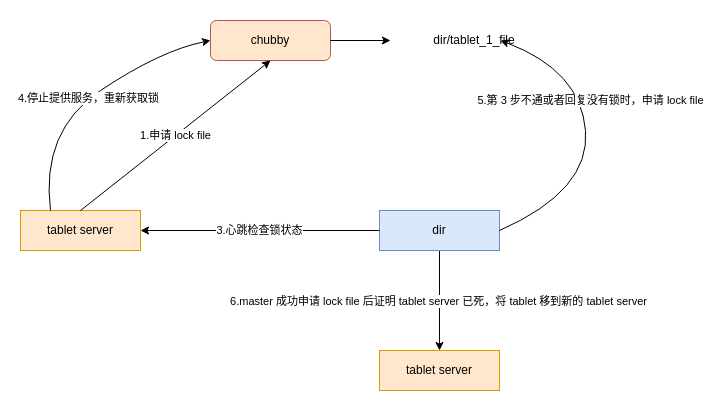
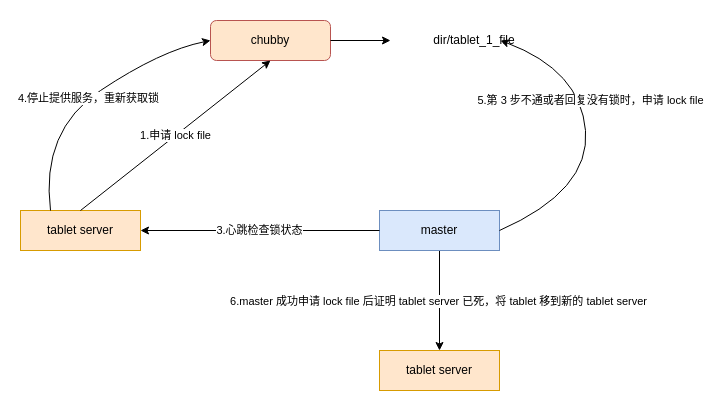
node "dir": label "dir" -> "master"
